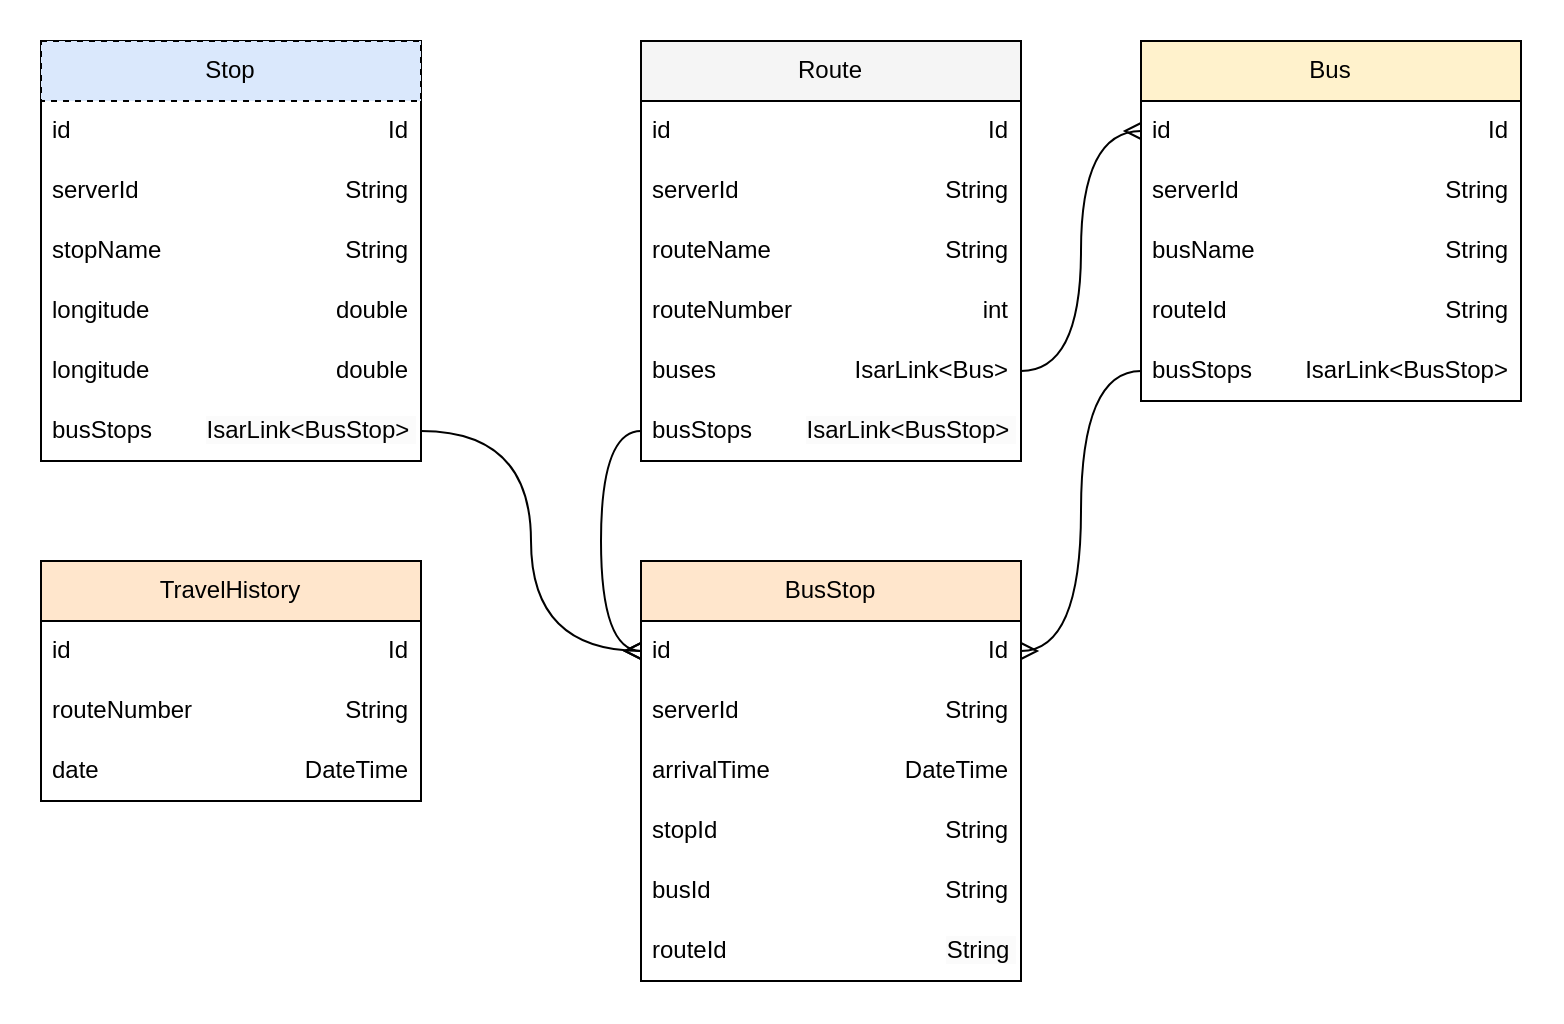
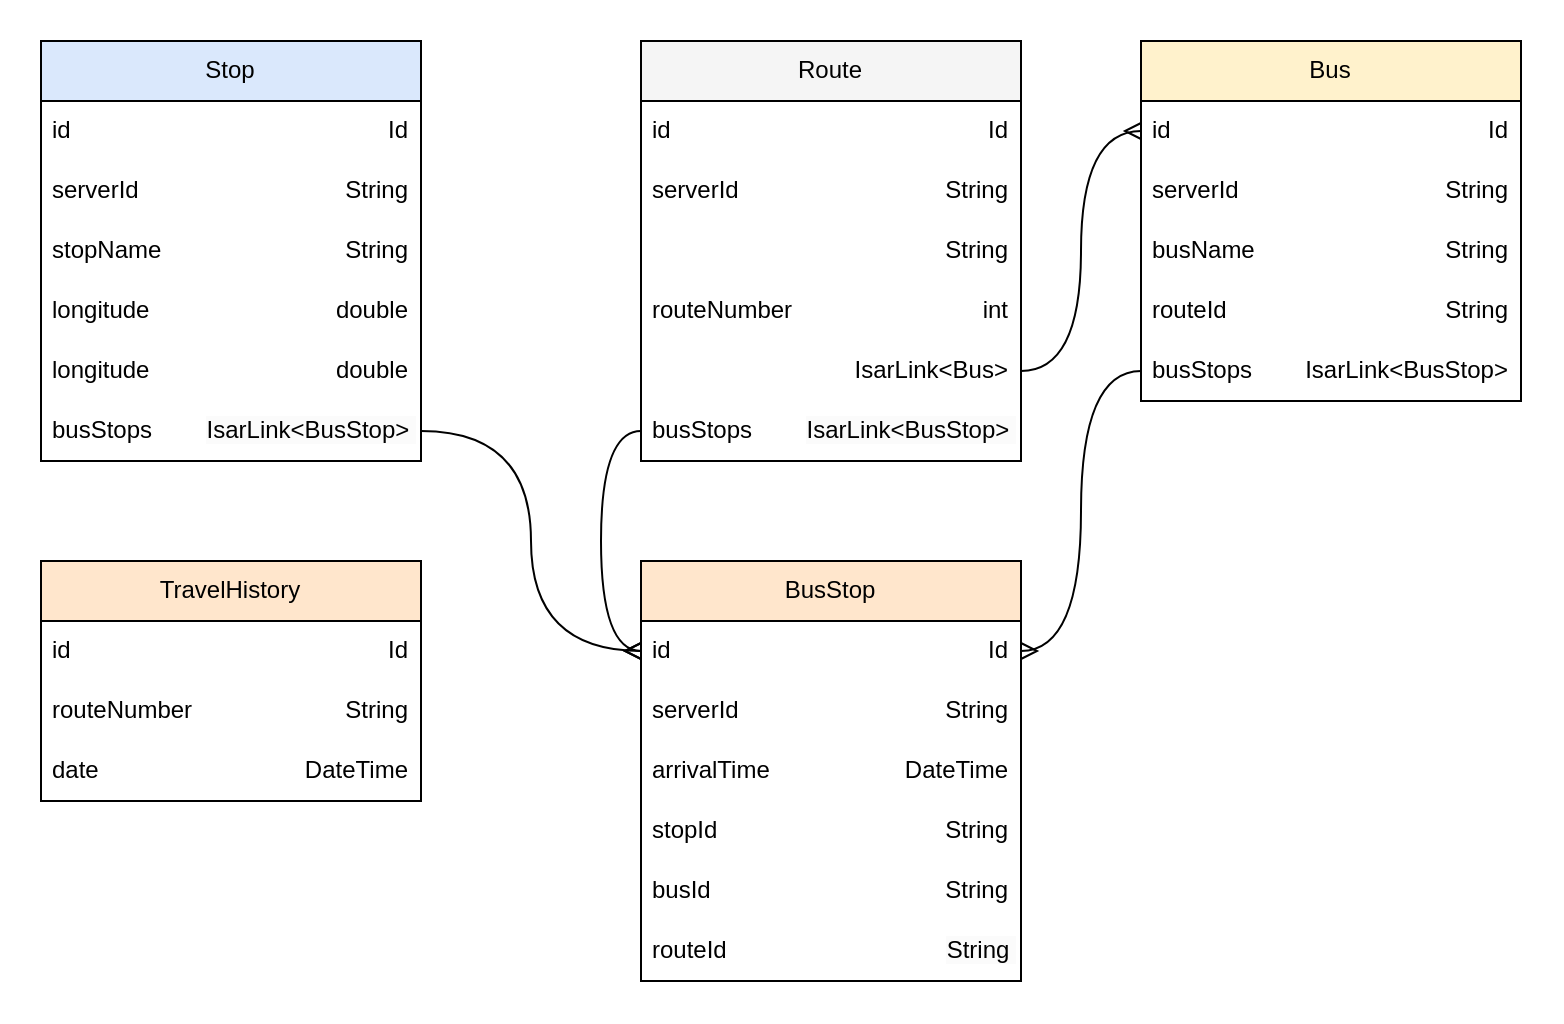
node "Stop": style dashed -> solid
node "routeName": removed
node "buses": removed
